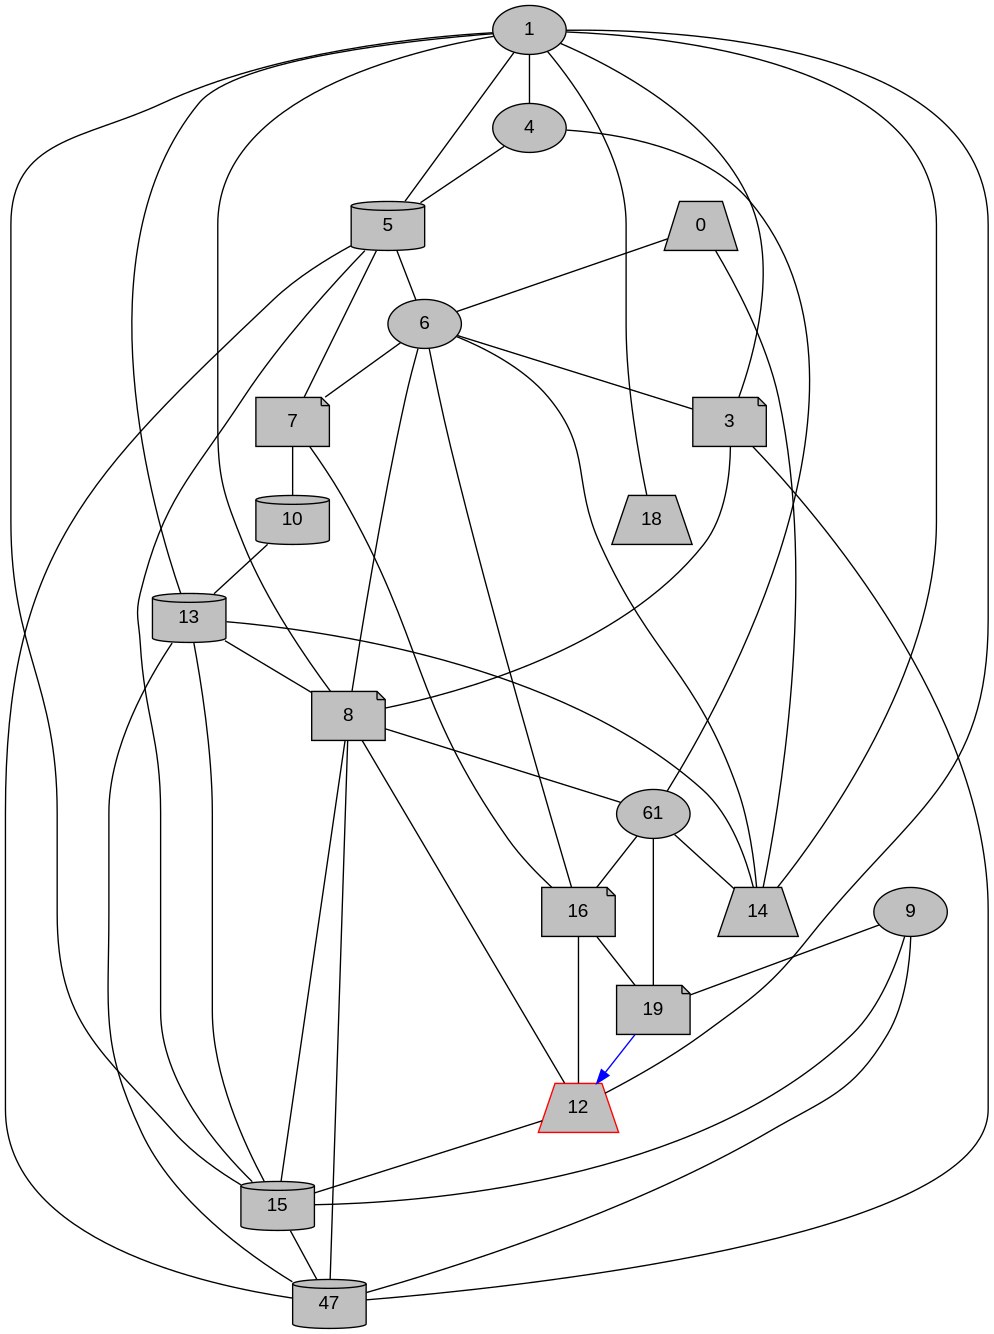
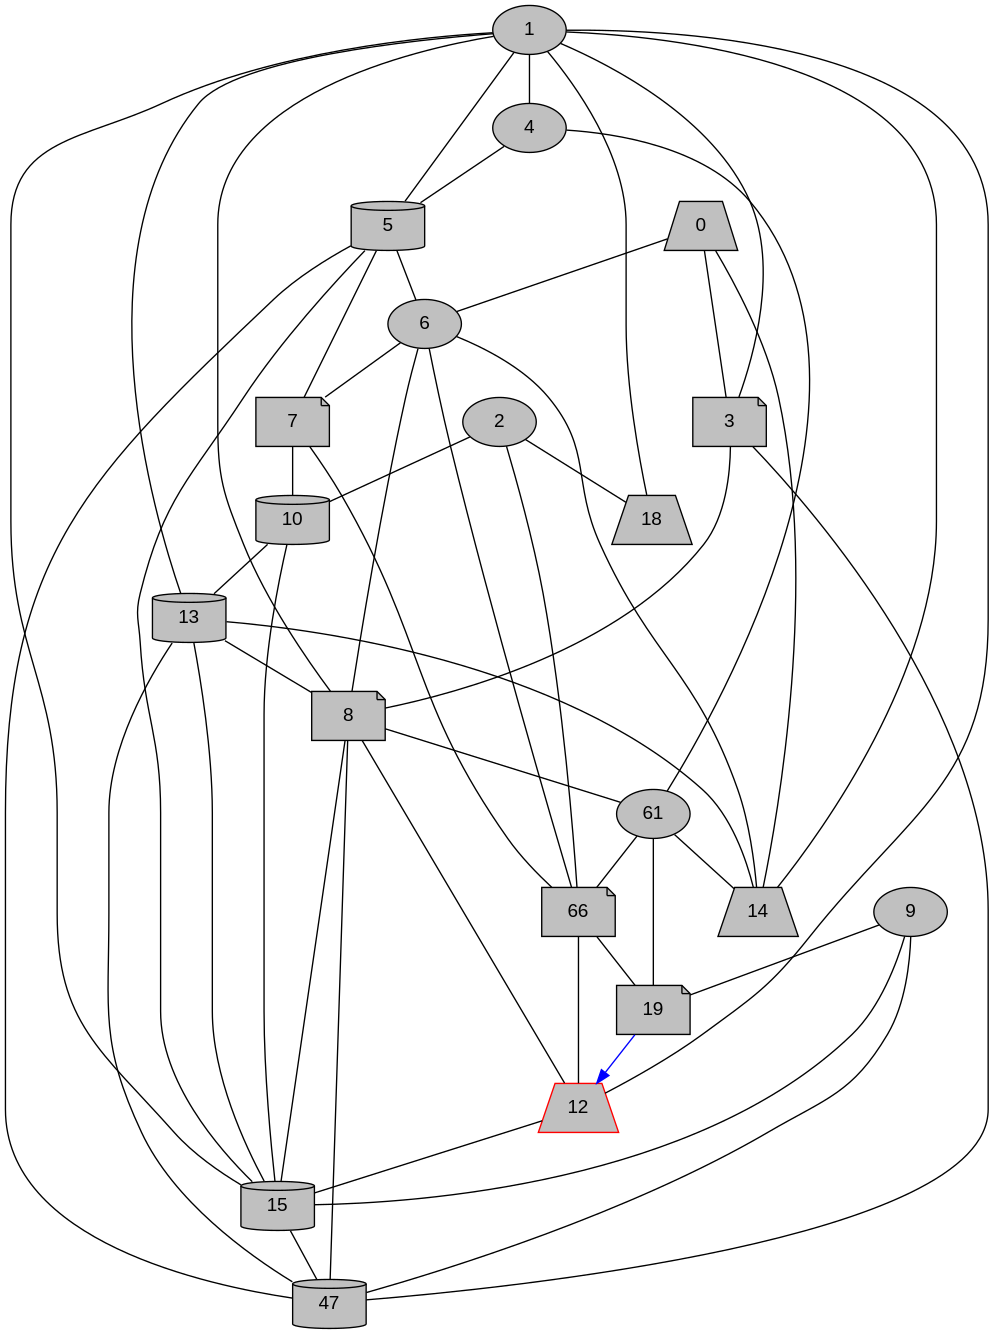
edge "6" -- "3": now "0" -- "3"
node "2": added
edge "10" -- "15": added
node "16": label "16" -> "66"
